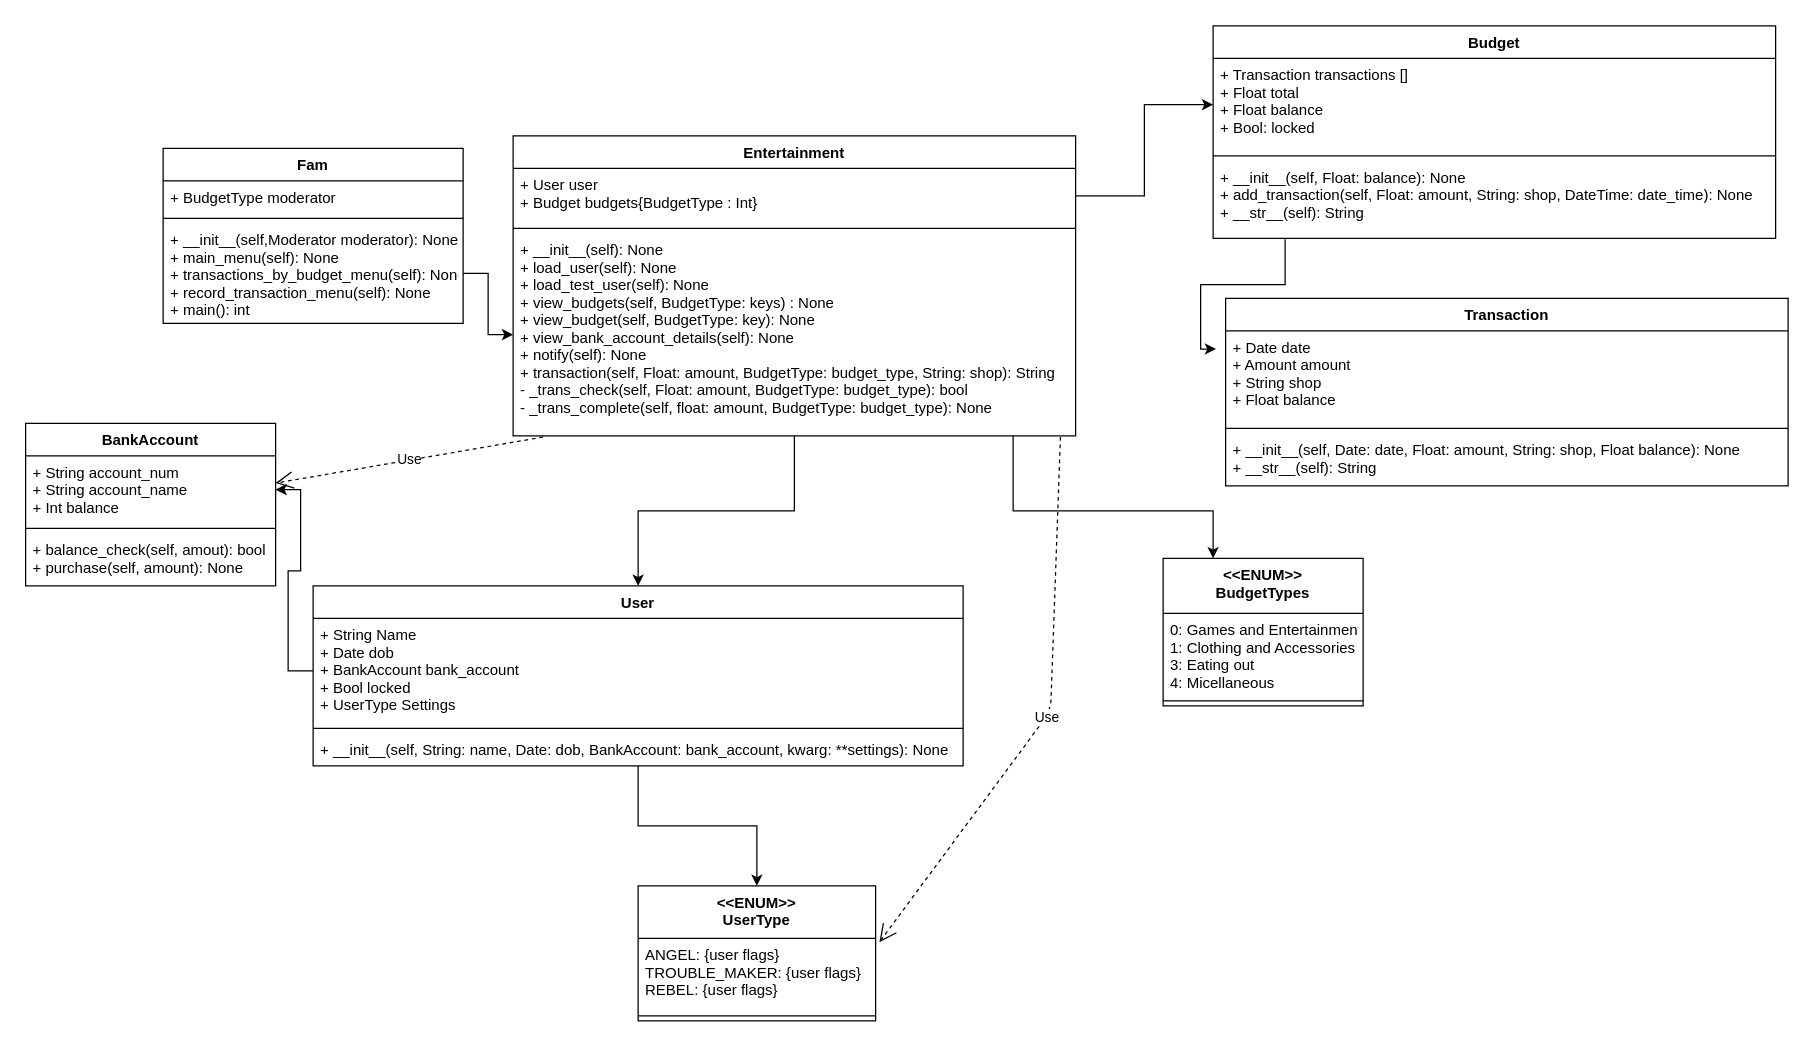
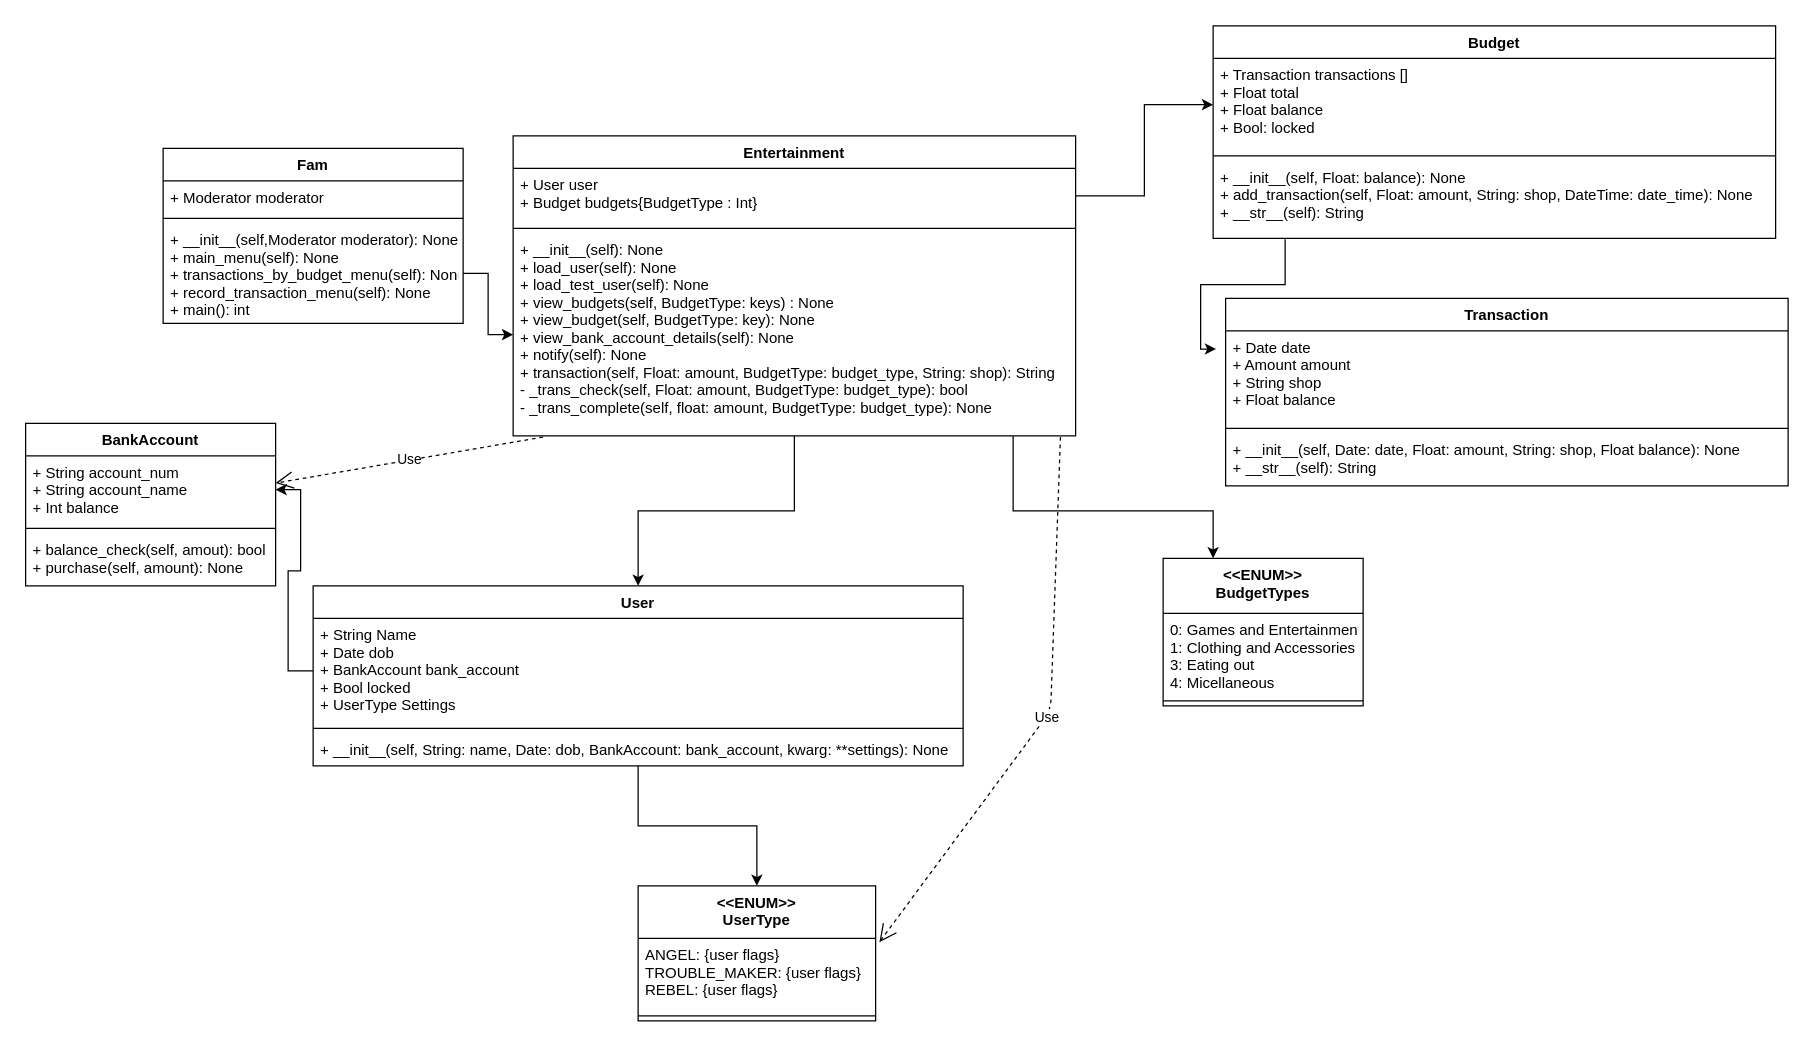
node "+ BudgetType moderator": label "+ BudgetType moderator" -> "+ Moderator moderator"
